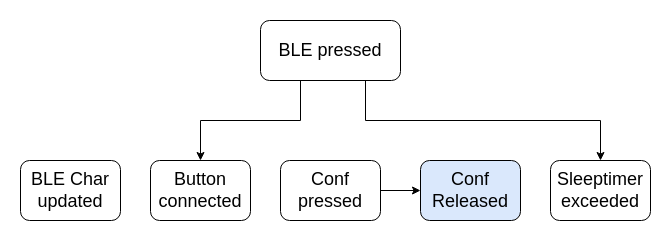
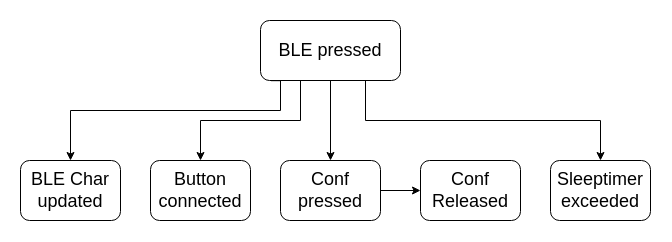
edge "BLE pressed" -> "BLE Char updated": added
edge "BLE pressed" -> "Conf pressed": added
node "Conf Released": fillcolor #dae8fc -> #ffffff
